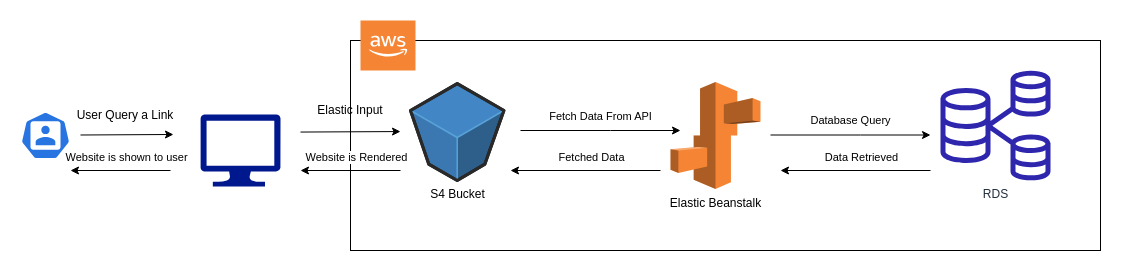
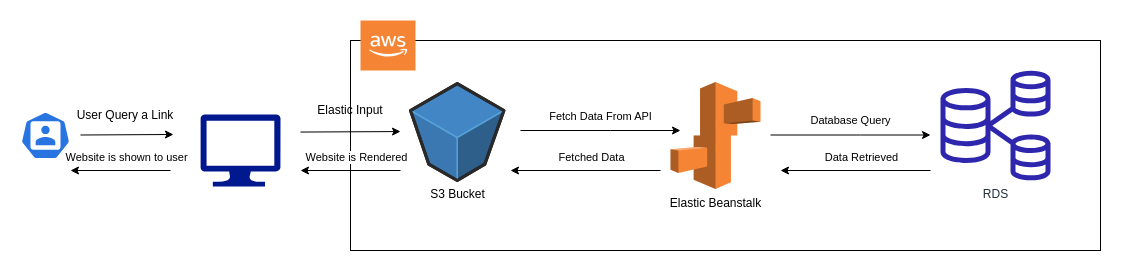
node "S4 Bucket": label "S4 Bucket" -> "S3 Bucket"
